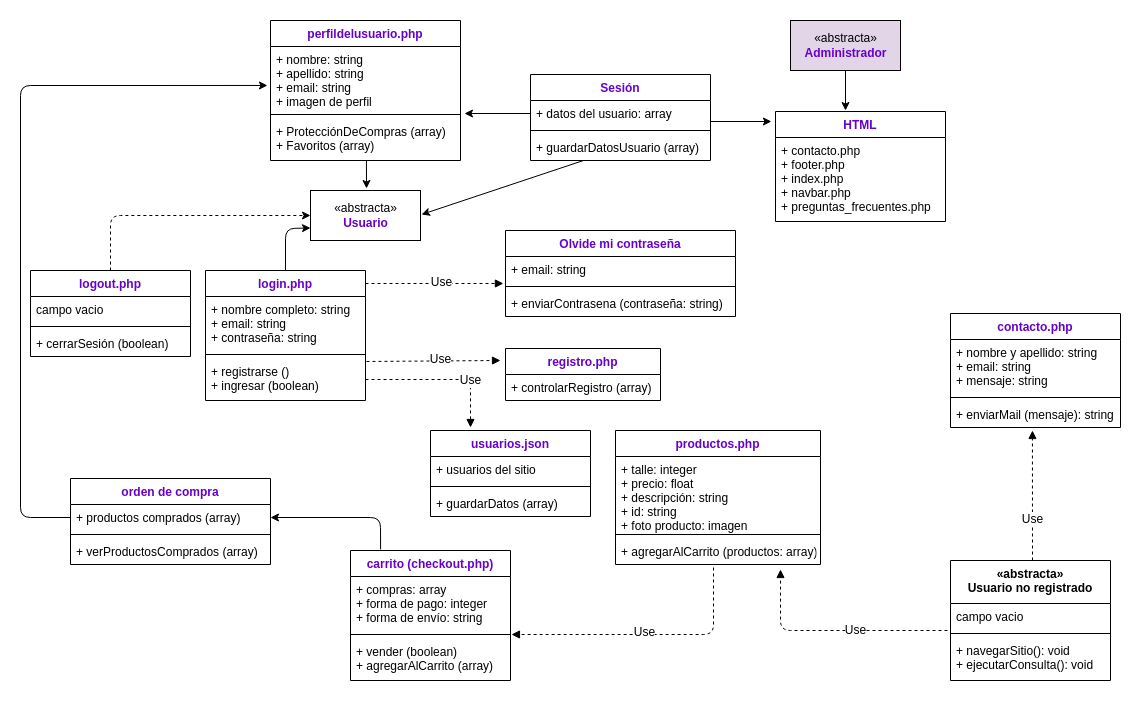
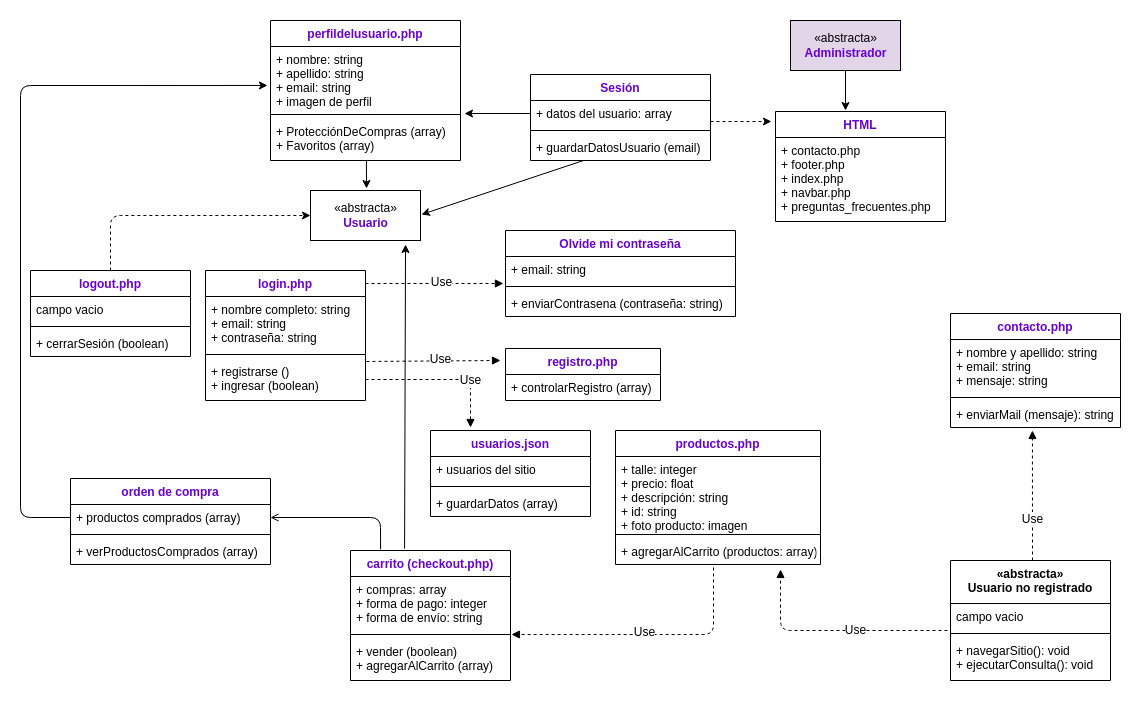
edge "+ datos del usuario: array" -> "HTML": style solid -> dashed
node "+ guardarDatosUsuario (array)": label "+ guardarDatosUsuario (array)" -> "+ guardarDatosUsuario (email)"
edge "login.php" -> "«abstracta» Usuario": removed
edge "carrito (checkout.php)" -> "«abstracta» Usuario": added
edge "carrito (checkout.php)" -> "+ productos comprados (array)": arrowhead classic -> open
